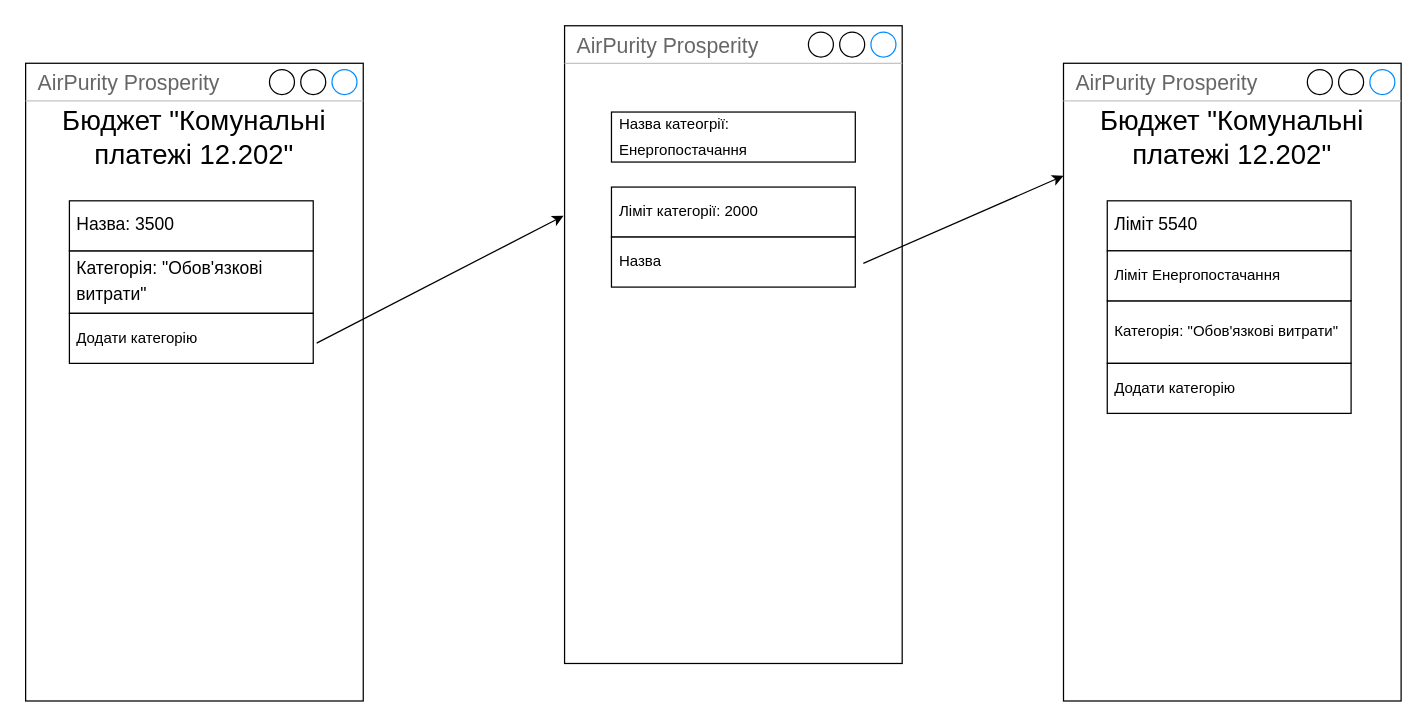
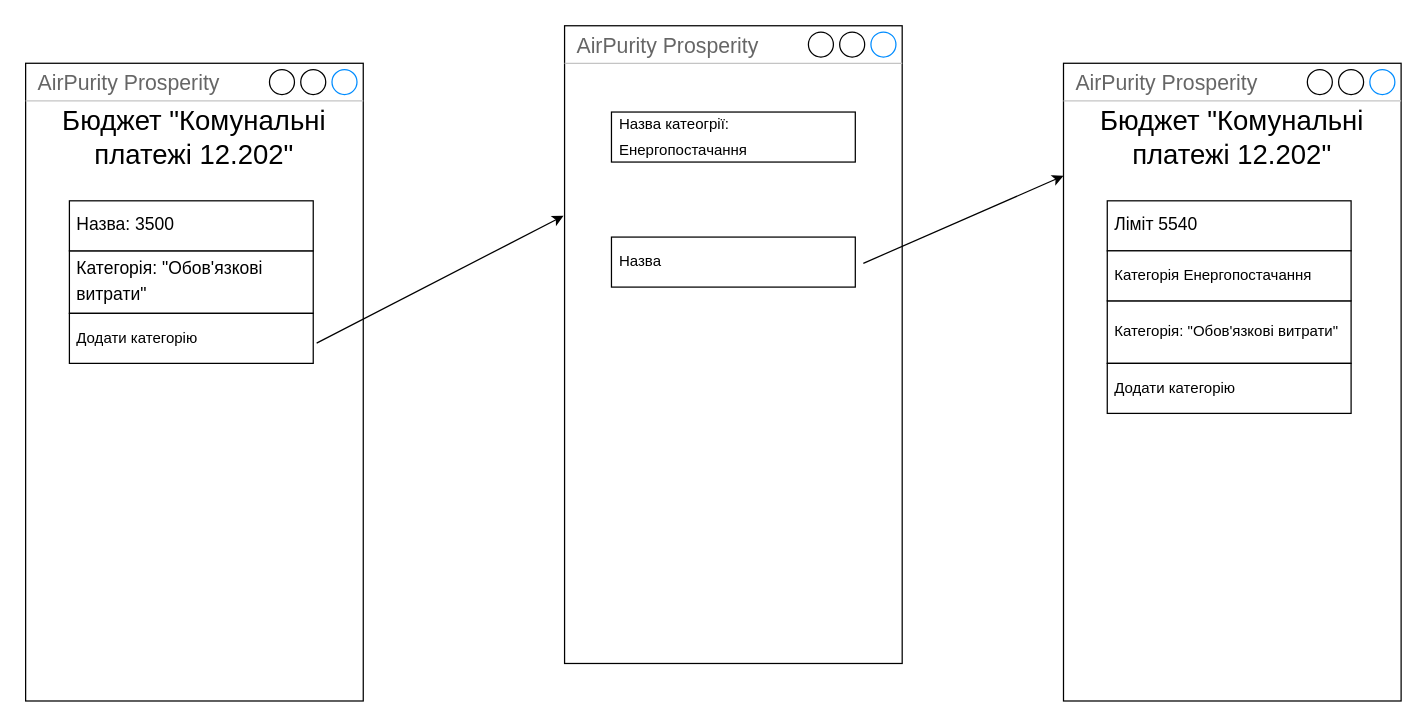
node "Ліміт категорії: 2000": removed
node "Ліміт Енергопостачання": label "Ліміт Енергопостачання" -> "Категорія Енергопостачання"
